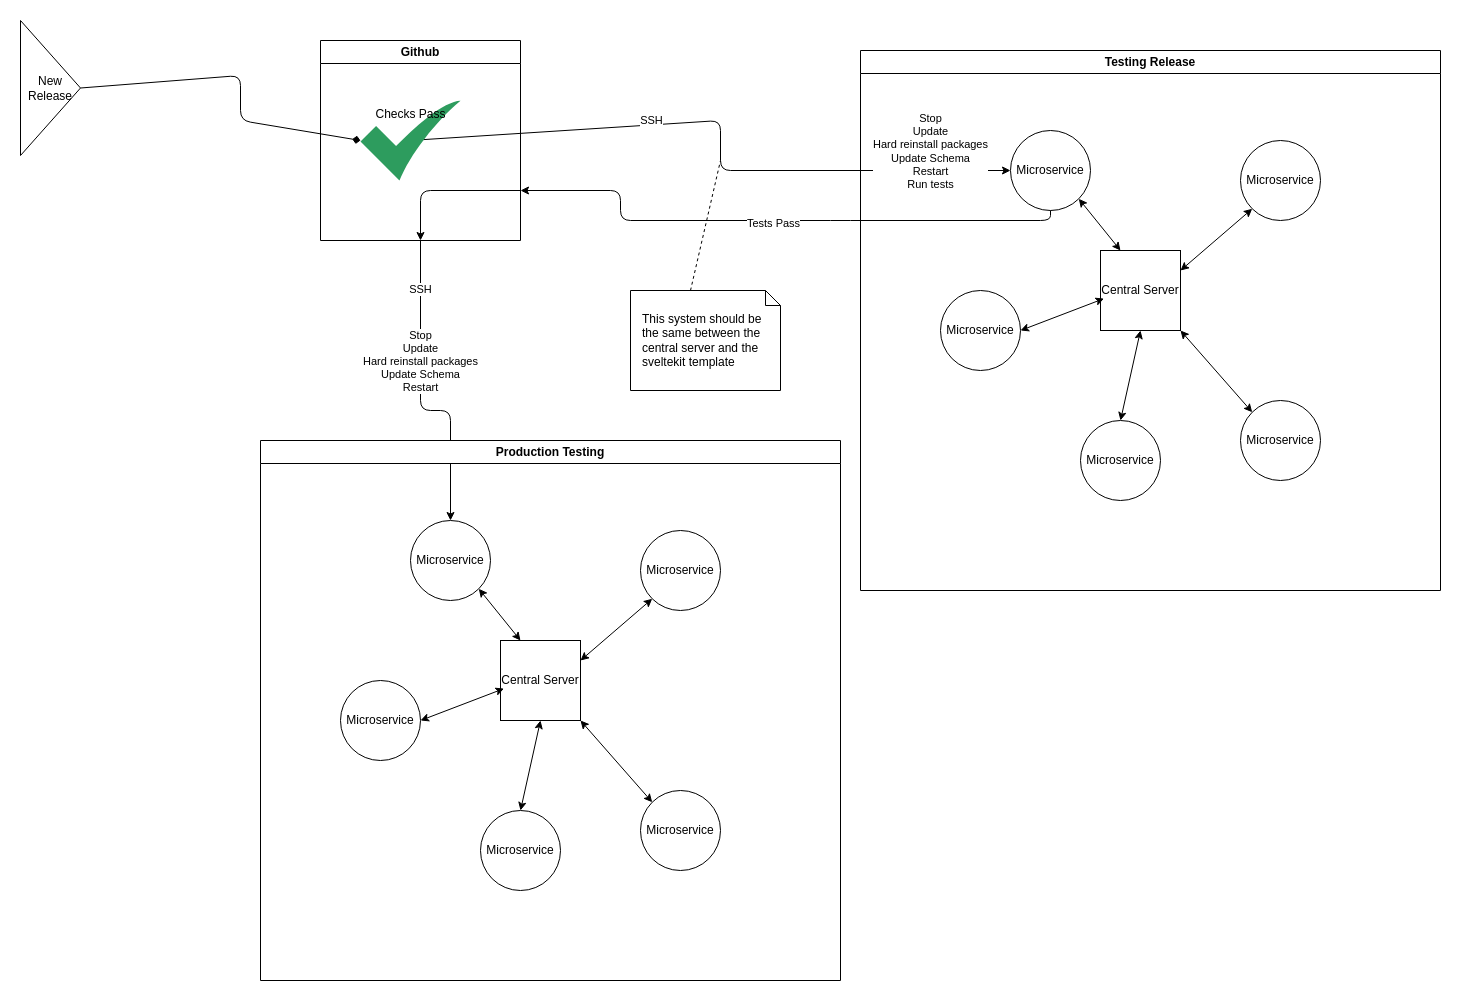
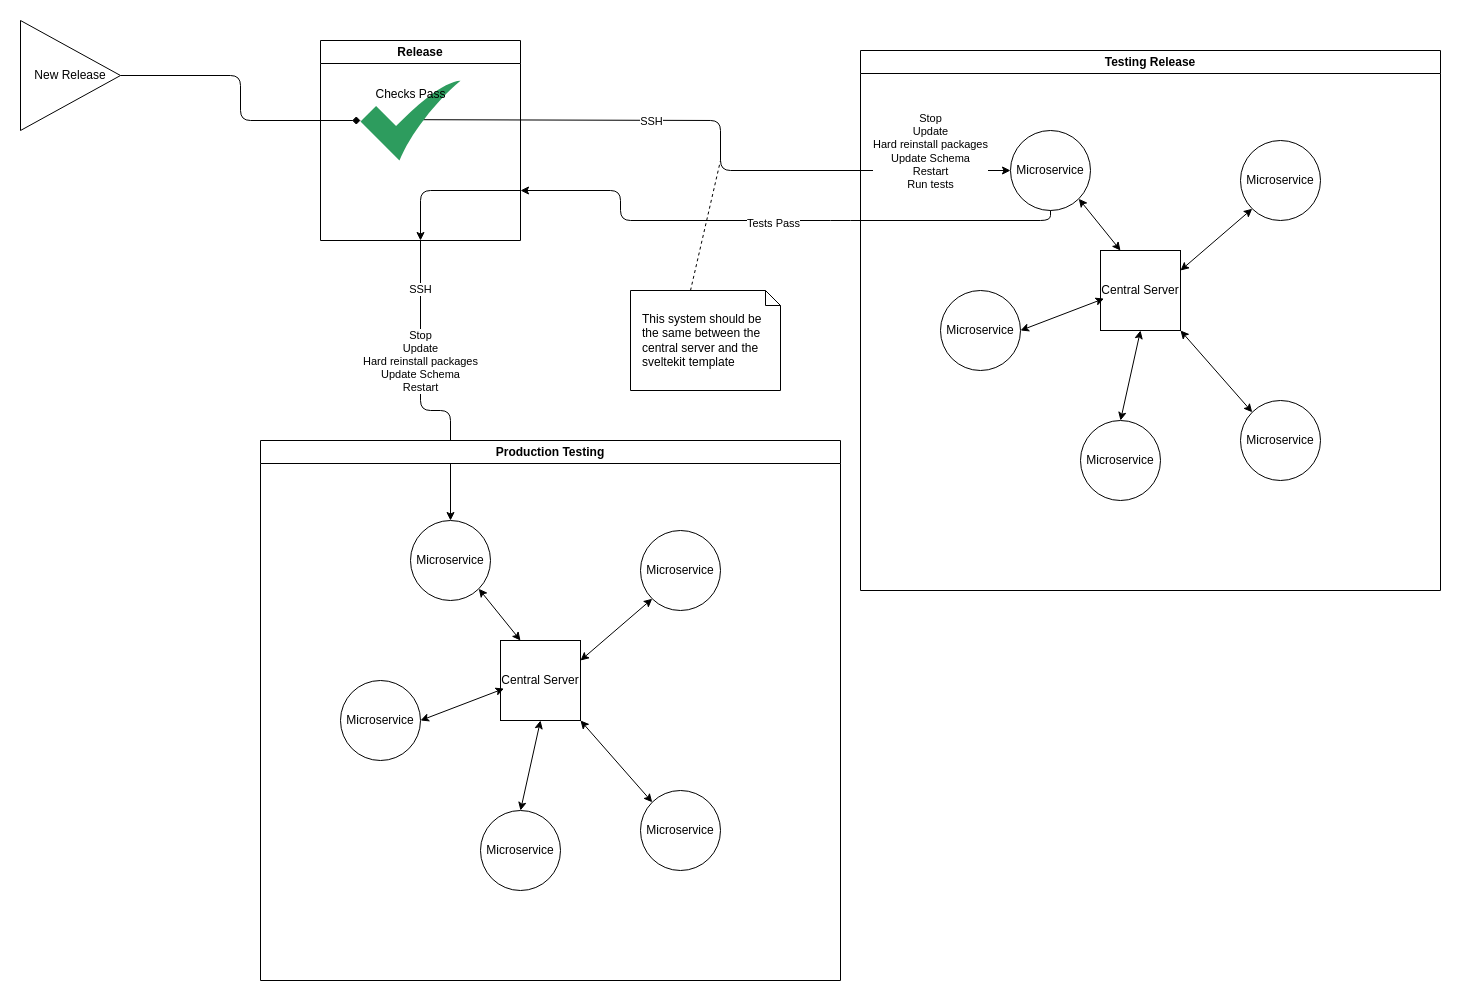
node "Github": label "Github" -> "Release"
node "New Release": size 60x135 -> 100x110
node "Checks Pass": moved (411, 141) -> (411, 121)
